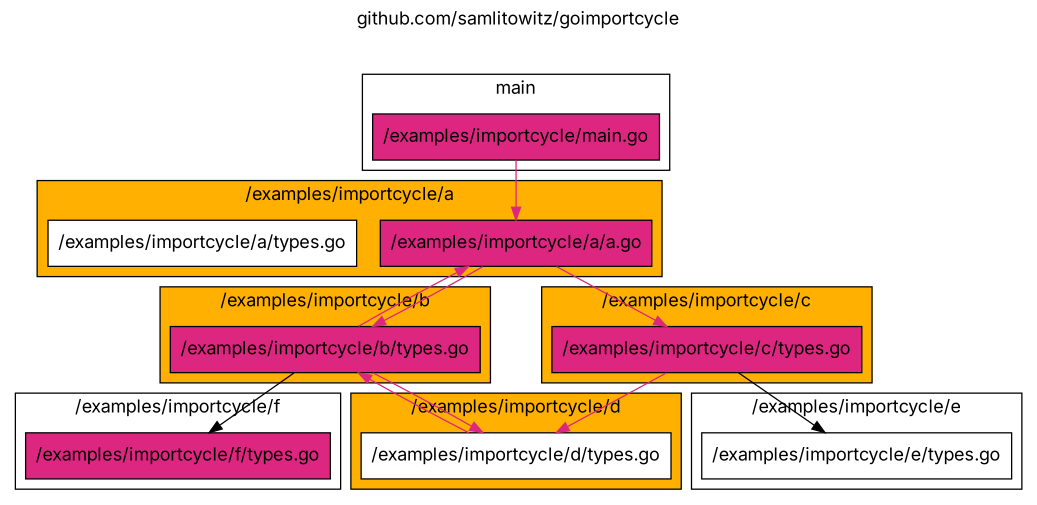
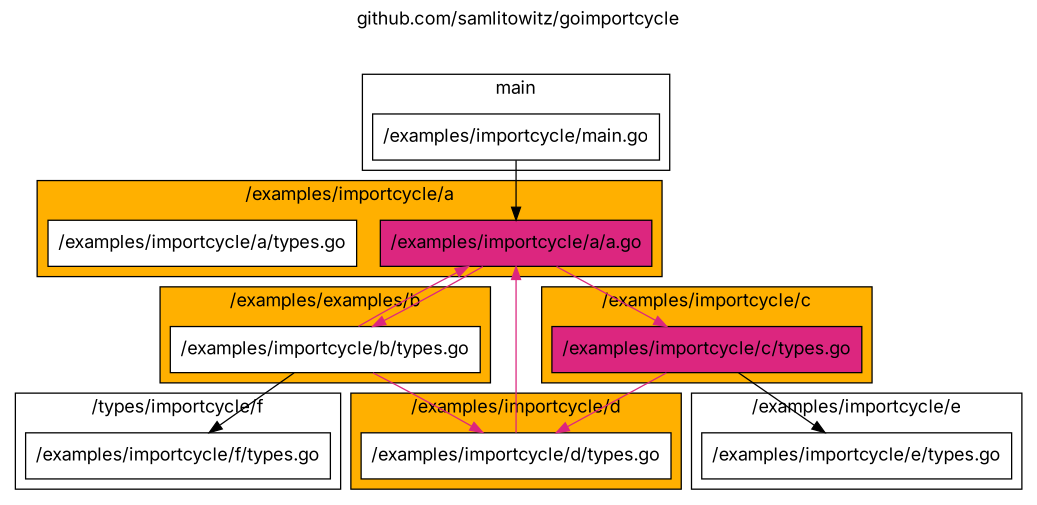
node "/examples/importcycle/main.go": fillcolor #dc267f -> #ffffff
edge "/examples/importcycle/main.go" -> "/examples/importcycle/a/a.go": color #dc267f -> #000000
cluster "/examples/importcycle/b": label "/examples/importcycle/b" -> "/examples/examples/b"
node "/examples/importcycle/b/types.go": fillcolor #dc267f -> #ffffff
edge "/examples/importcycle/d/types.go" -> "/examples/importcycle/b/types.go": now "/examples/importcycle/d/types.go" -> "/examples/importcycle/a/a.go"
cluster "/examples/importcycle/f": label "/examples/importcycle/f" -> "/types/importcycle/f"
node "/examples/importcycle/f/types.go": fillcolor #dc267f -> #ffffff
